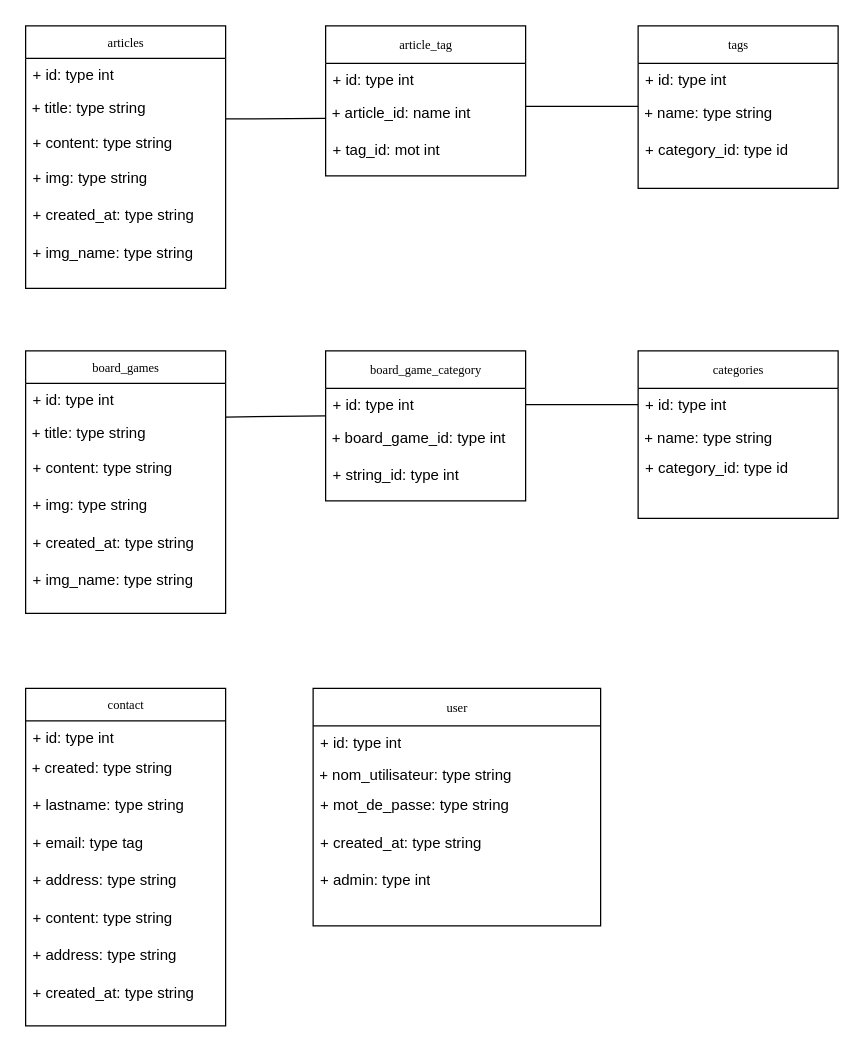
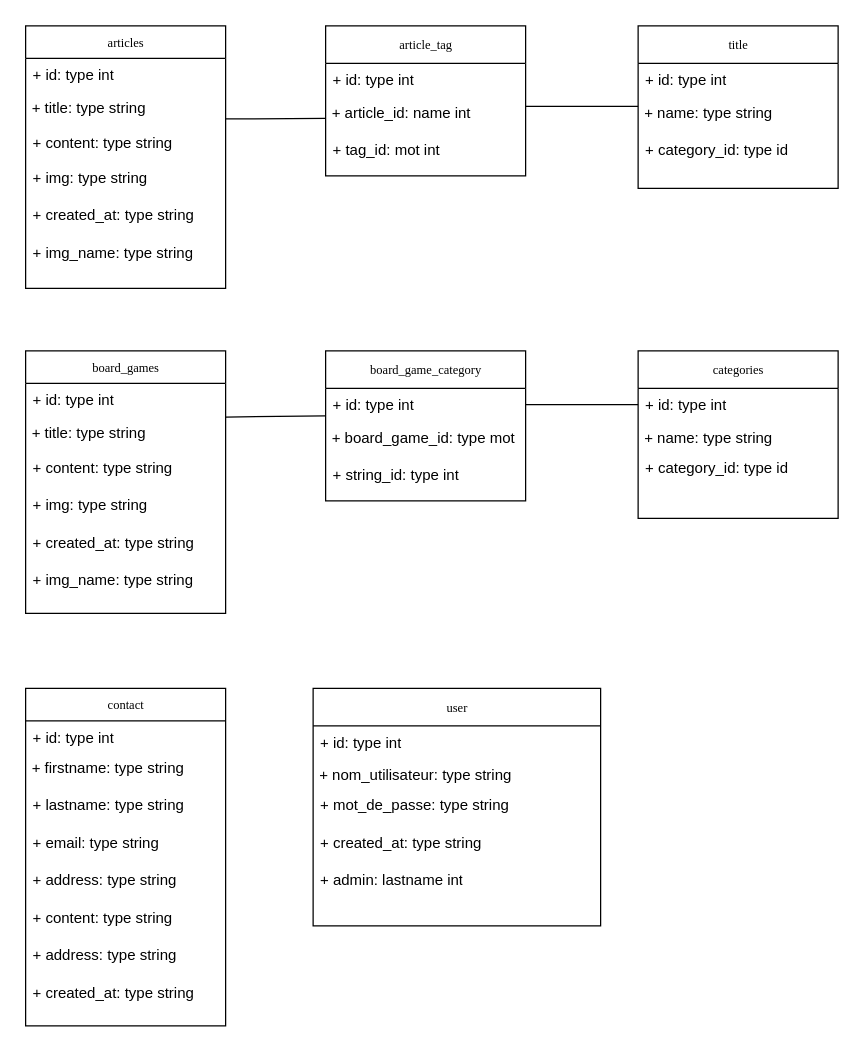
node "tags": label "tags" -> "title"
node "+ board_game_id: type int": label "+ board_game_id: type int" -> "+ board_game_id: type mot"
node "+ created: type string": label "+ created: type string" -> "+ firstname: type string"
node "+ email: type tag": label "+ email: type tag" -> "+ email: type string"
node "+ admin: type int": label "+ admin: type int" -> "+ admin: lastname int"
